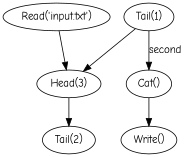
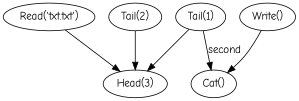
node "Read('input.txt')": label "Read('input.txt')" -> "Read('txt.txt')"
edge "Head(3)" -> "Tail(2)": reversed
edge "Cat()" -> "Write()": reversed
